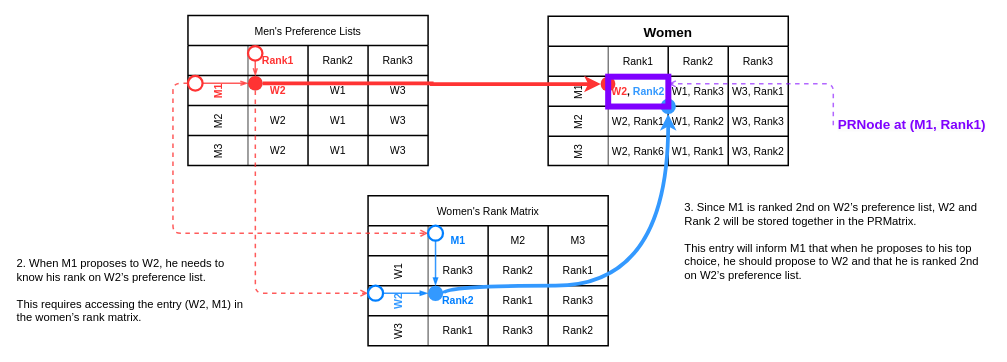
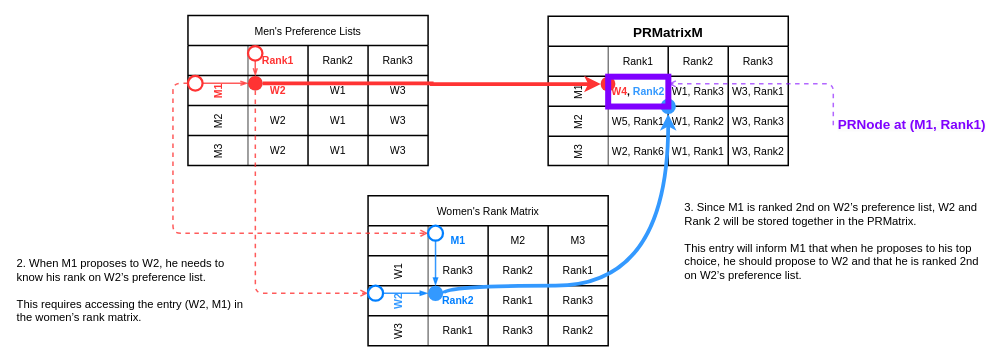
node "Women": label "Women" -> "PRMatrixM"
node "W2, Rank2": label "W2, Rank2" -> "W4, Rank2"
node "W2, Rank1": label "W2, Rank1" -> "W5, Rank1"
